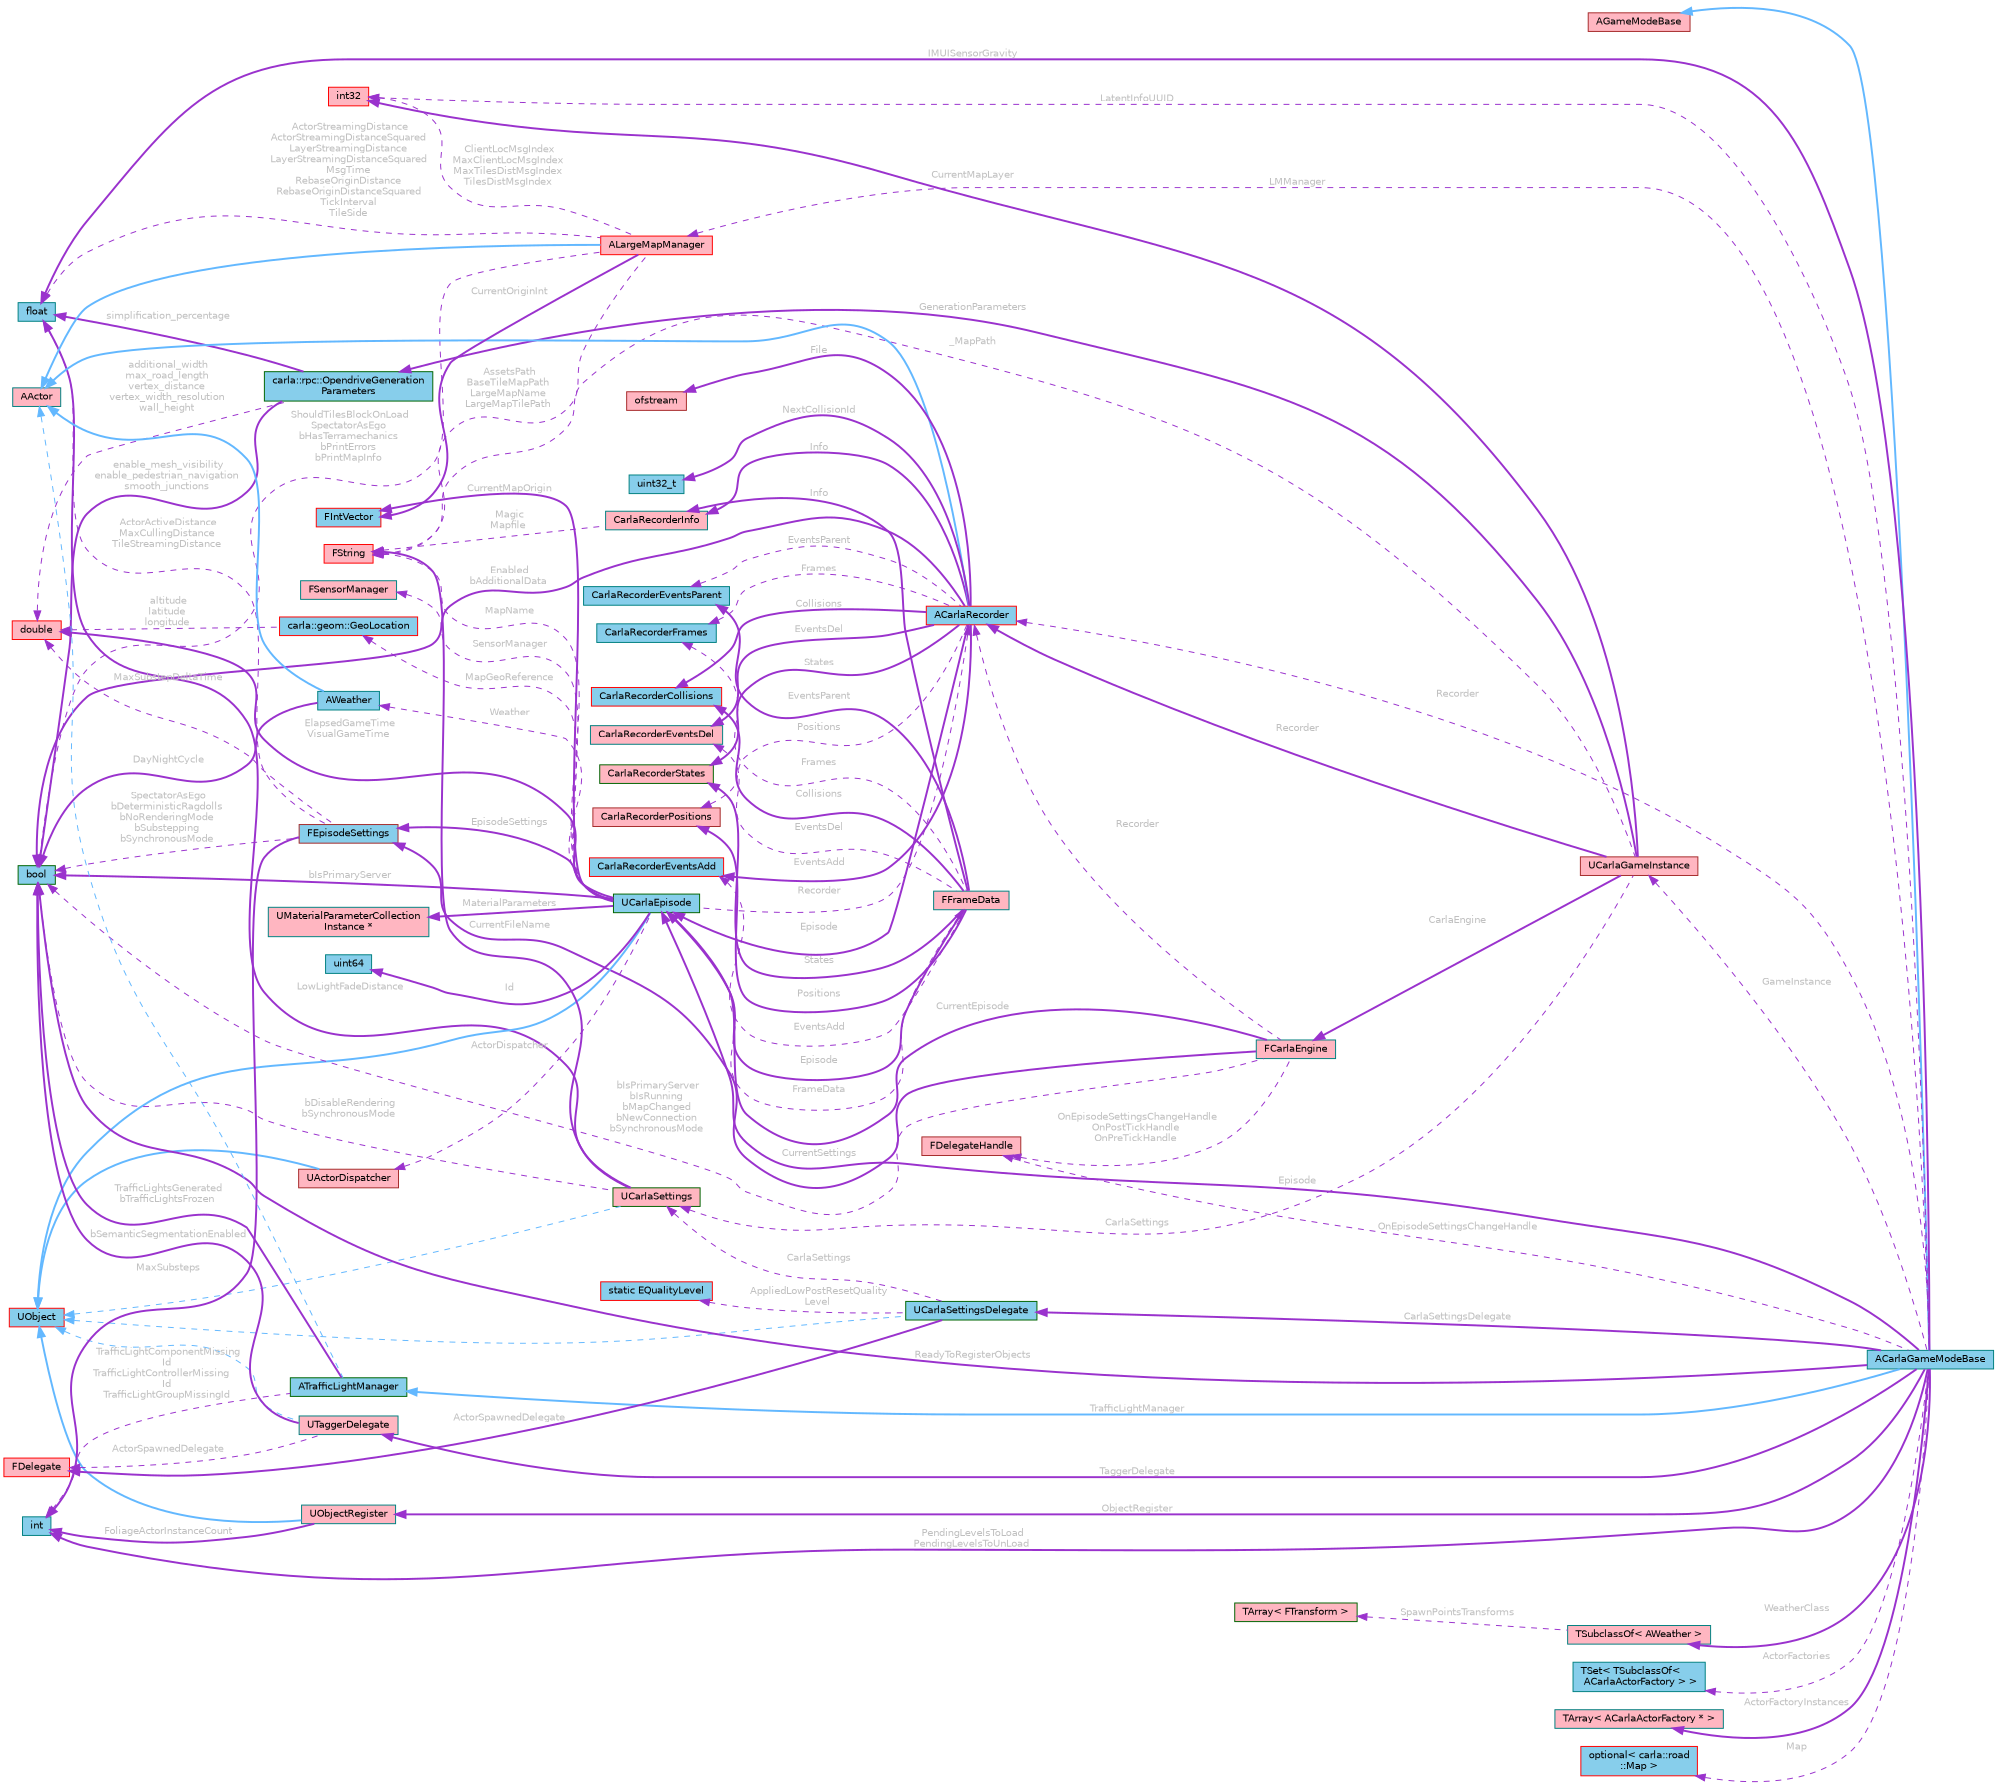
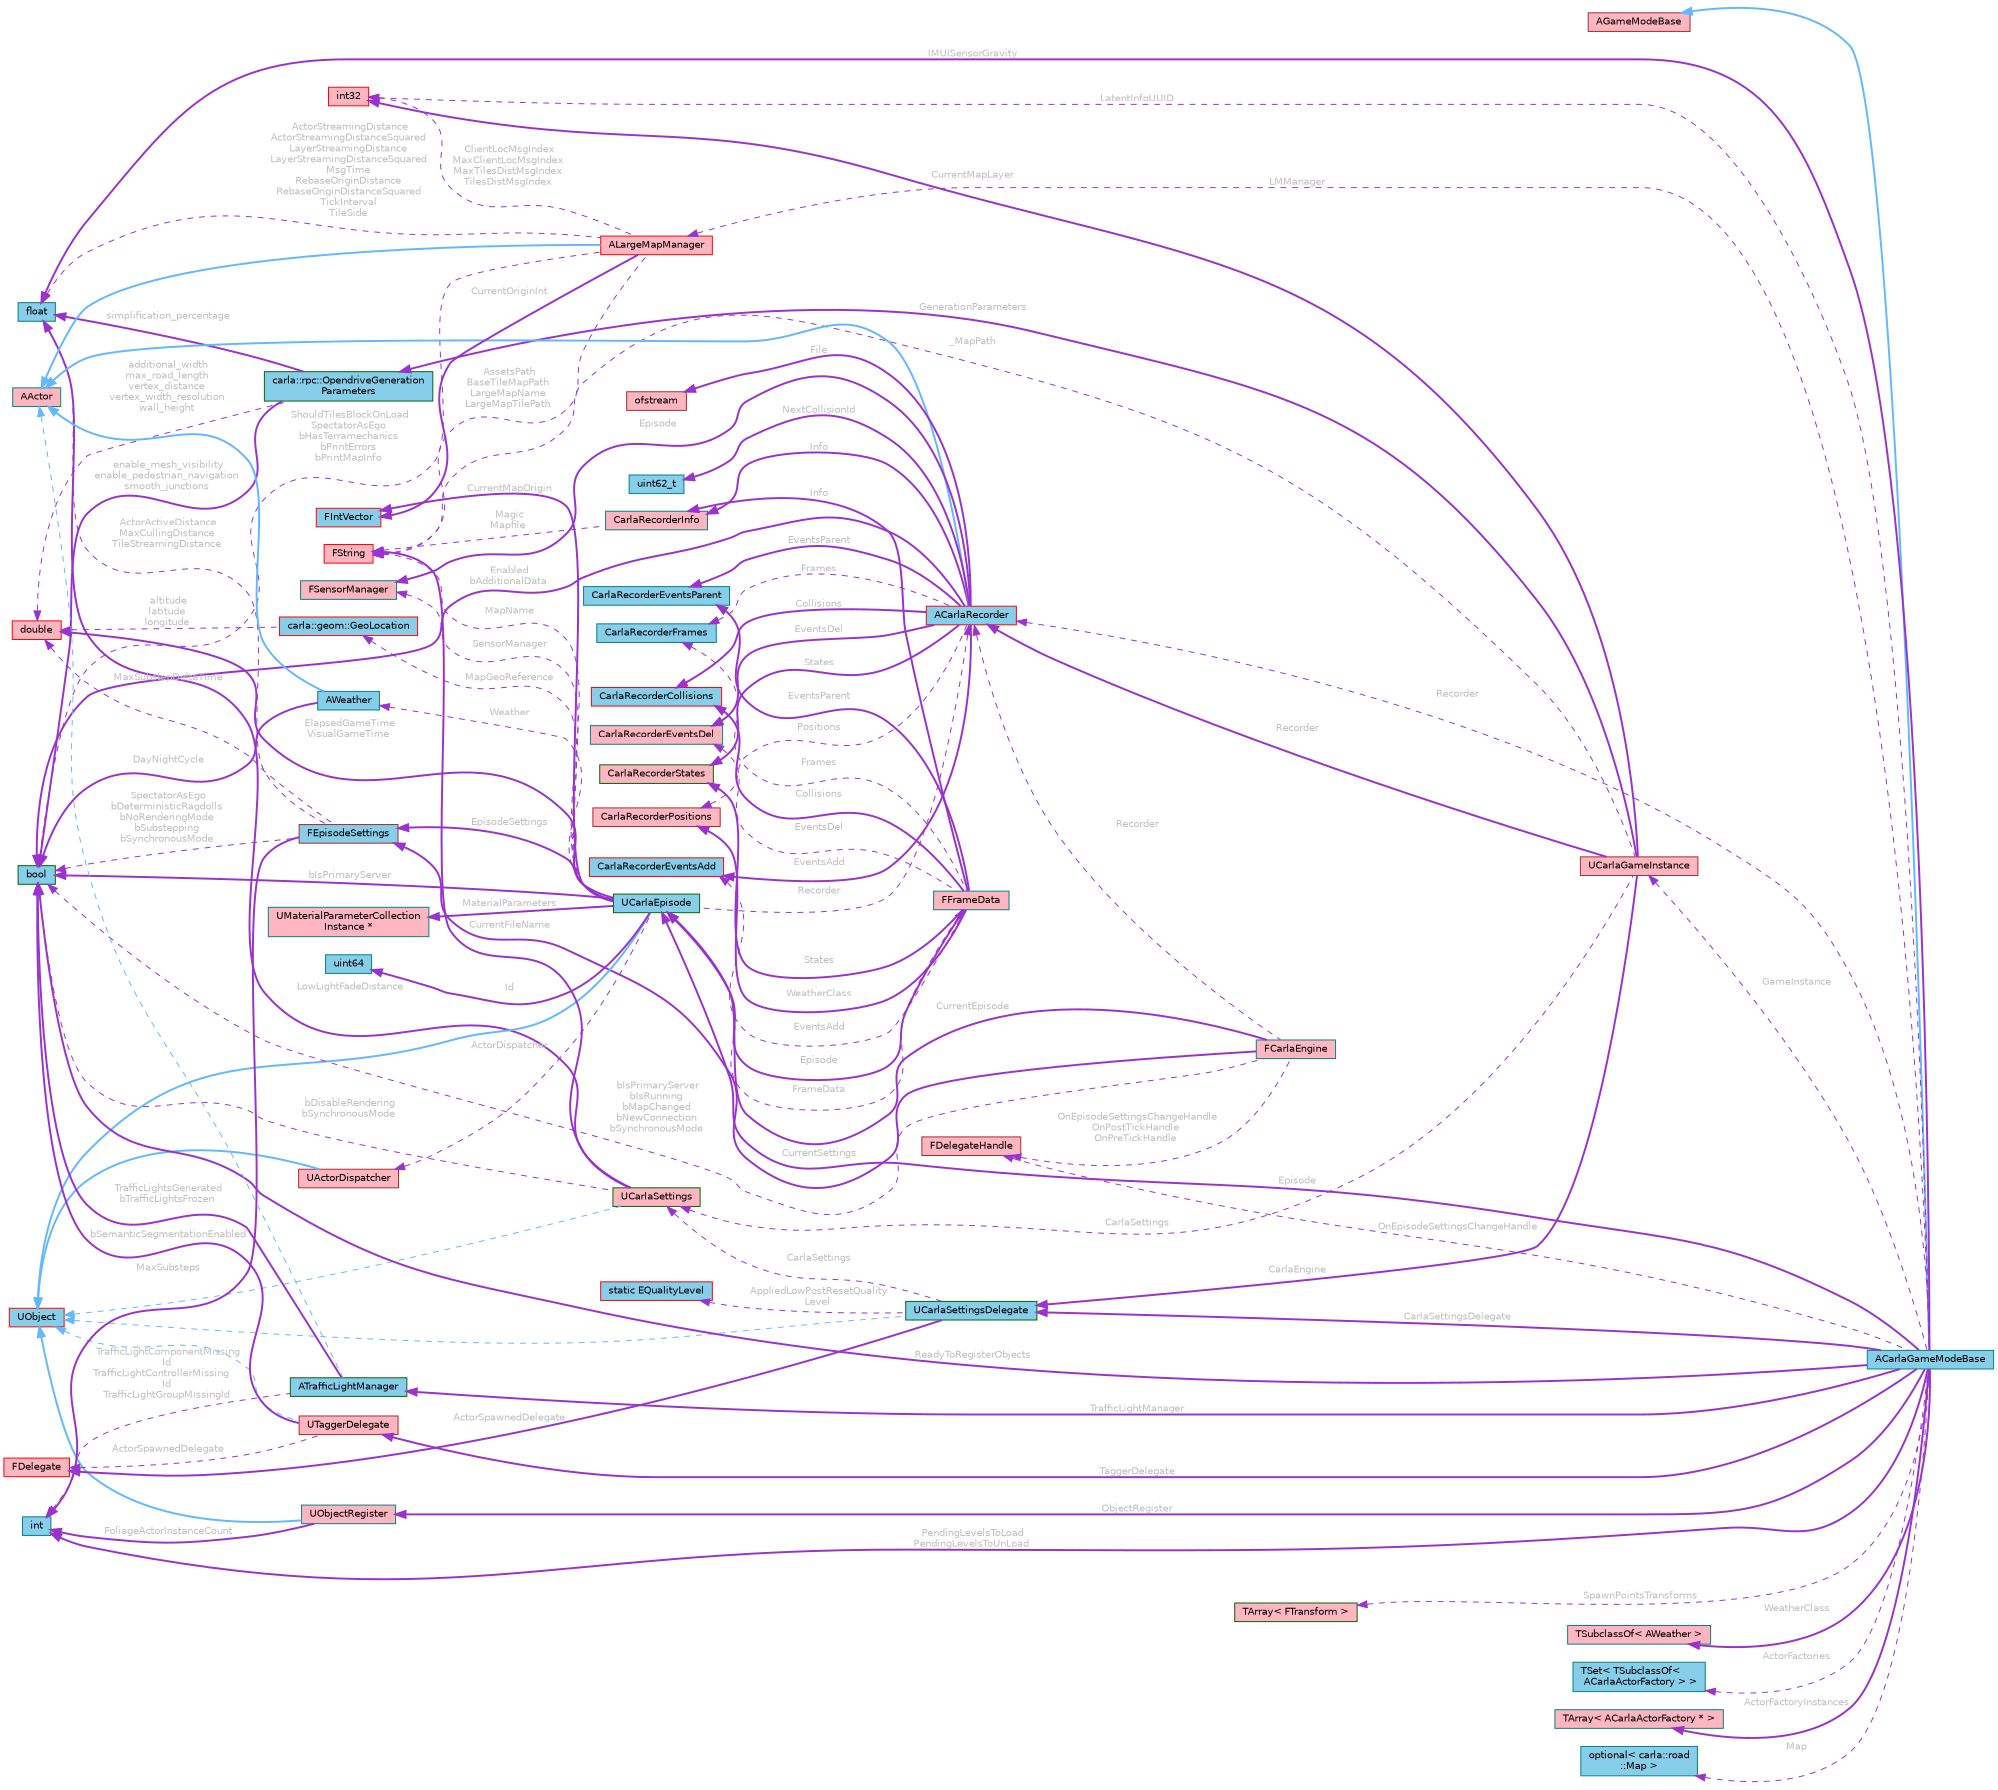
node "uint32_t": label "uint32_t" -> "uint62_t"
edge "ACarlaRecorder" -> "CarlaRecorderEventsParent": style dashed -> bold
edge "ACarlaRecorder" -> "UCarlaEpisode": now "ACarlaRecorder" -> "FSensorManager"
edge "UCarlaGameInstance" -> "FCarlaEngine": now "UCarlaGameInstance" -> "UCarlaSettingsDelegate"
edge "FFrameData" -> "CarlaRecorderPositions": label " Positions" -> " WeatherClass"
edge "ACarlaGameModeBase" -> "ATrafficLightManager": color steelblue1 -> darkorchid3
node "UTaggerDelegate": color teal -> brown
edge "TSubclassOf< AWeather >" -> "TArray< FTransform >": now "ACarlaGameModeBase" -> "TArray< FTransform >"
node "optional< carla::road ::Map >": color red -> teal
